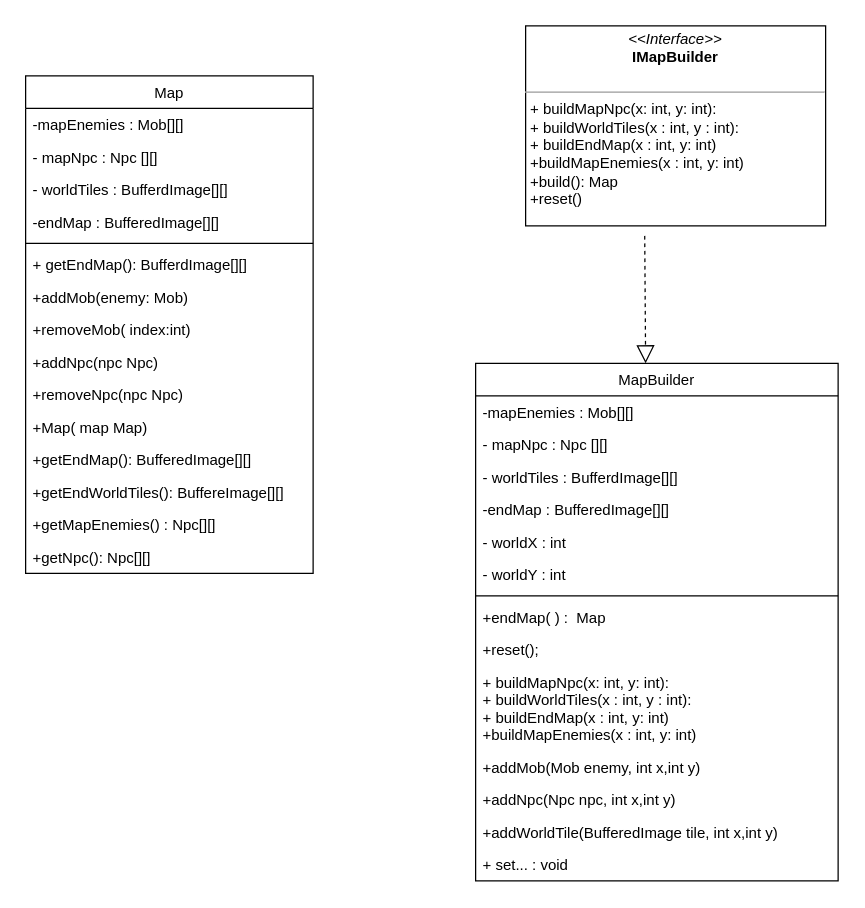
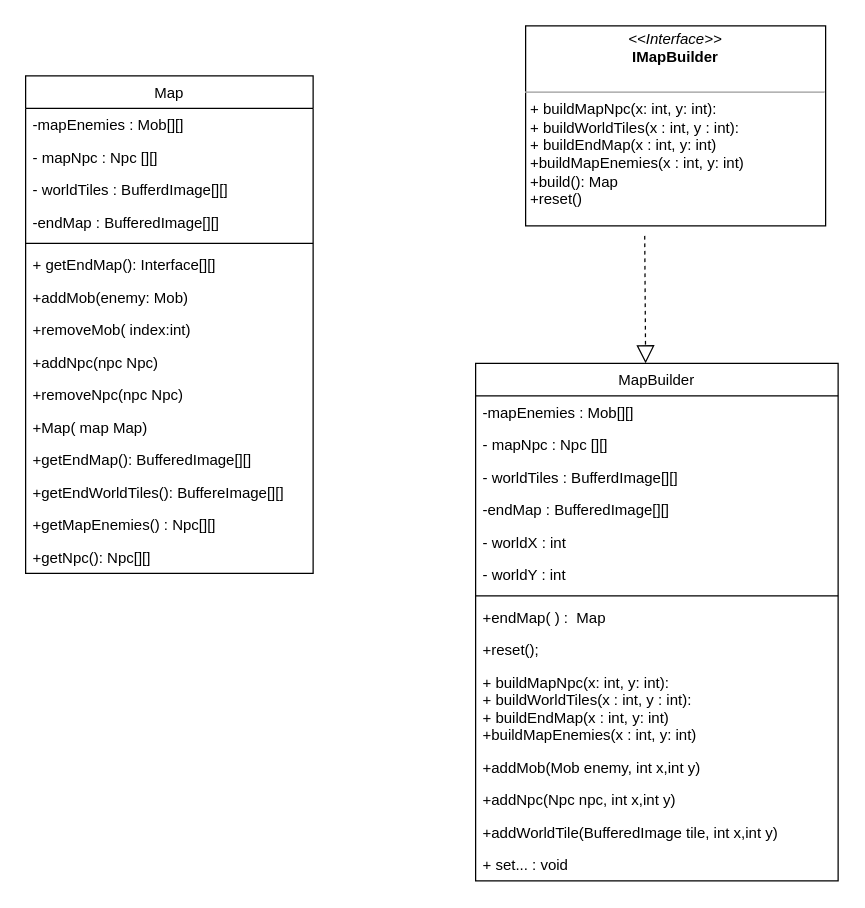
node "+ getEndMap(): BufferdImage[][]": label "+ getEndMap(): BufferdImage[][]" -> "+ getEndMap(): Interface[][]"
